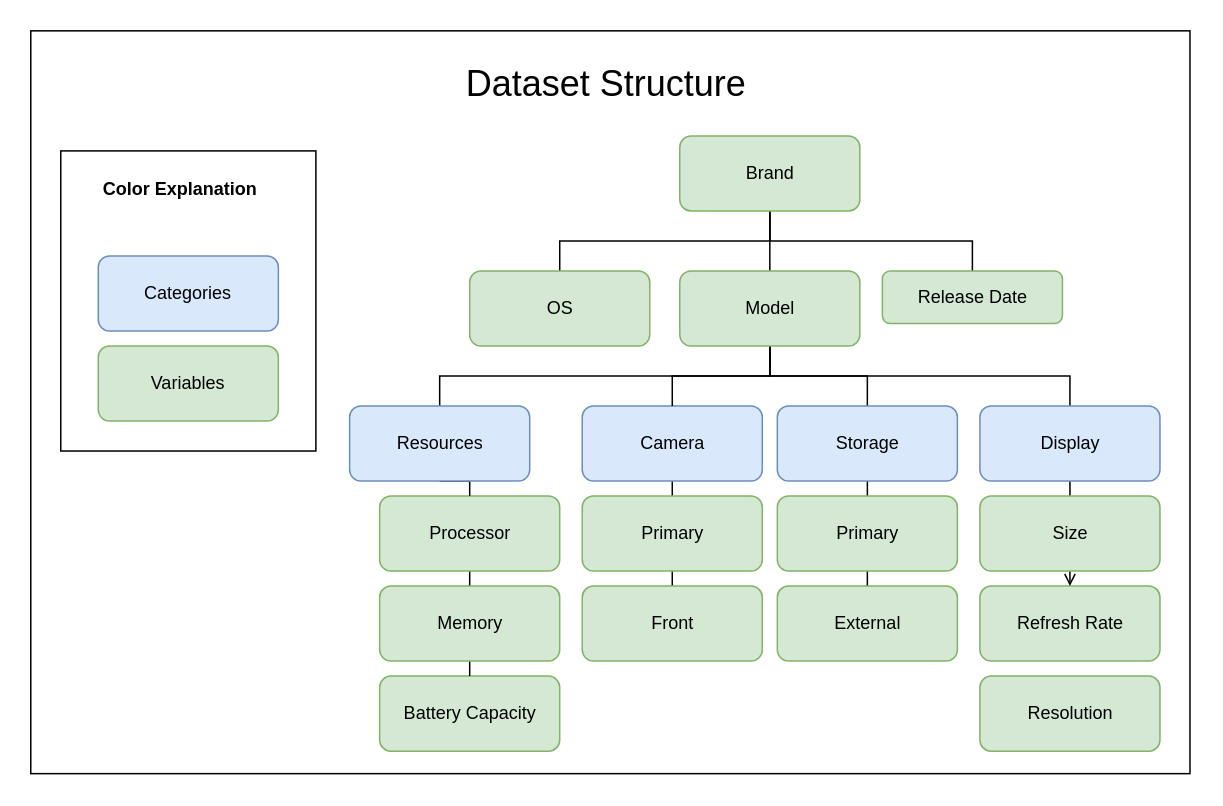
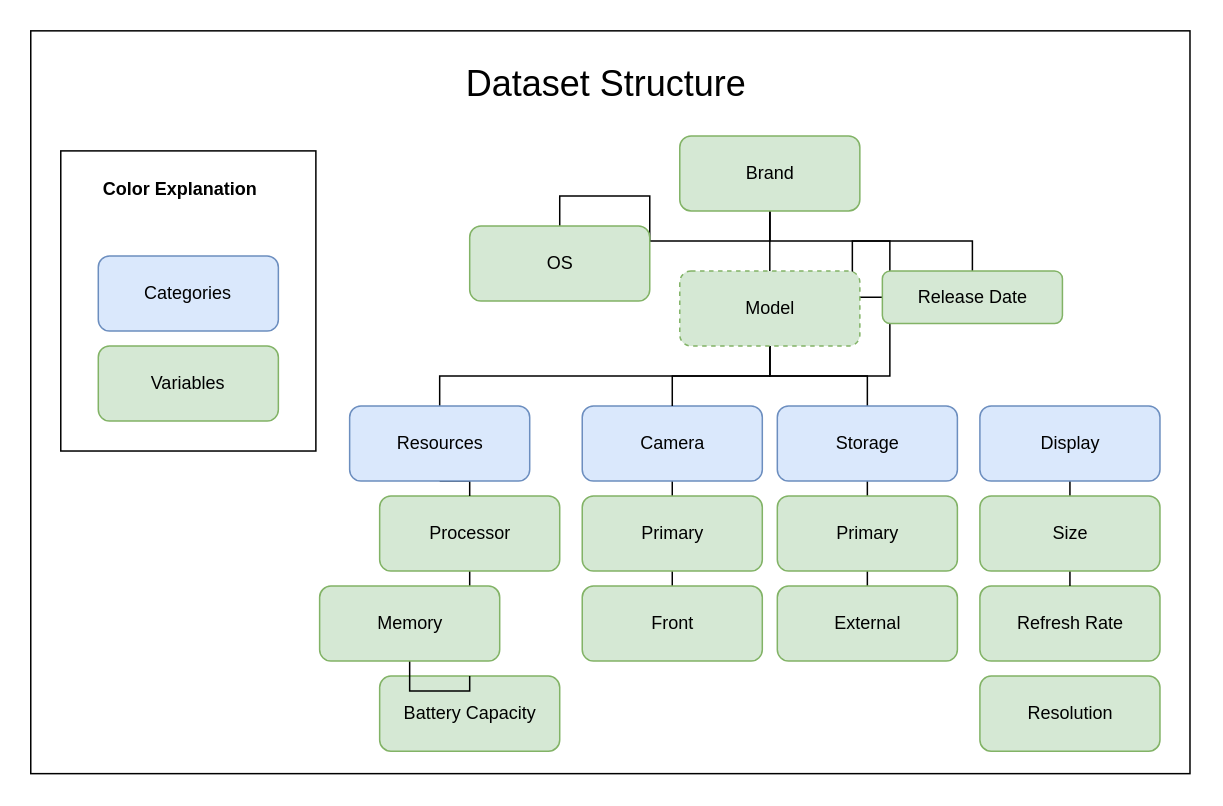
node "OS": moved (560, 308) -> (560, 263)
node "Model": style solid -> dashed
edge "Model" -- "Display": now "Model" -- "Release Date"
edge "Size" -> "Refresh Rate": arrowhead open -> none
node "Memory": moved (470, 623) -> (410, 623)
